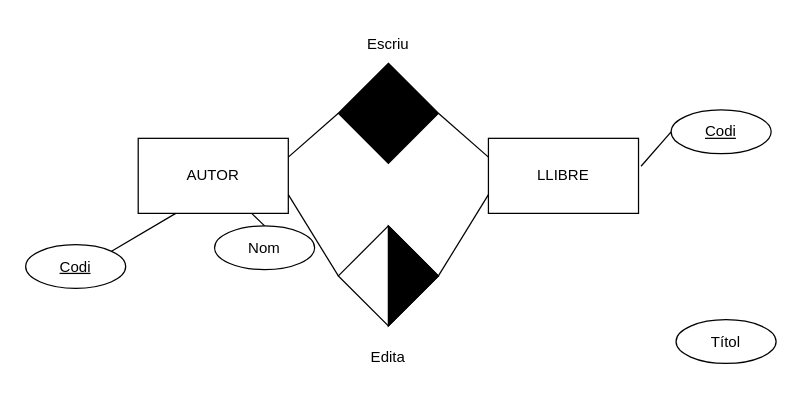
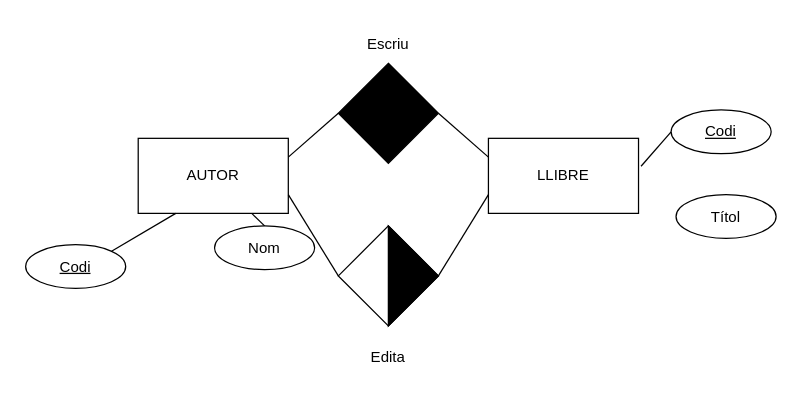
node "Títol": moved (726, 341) -> (726, 216)
